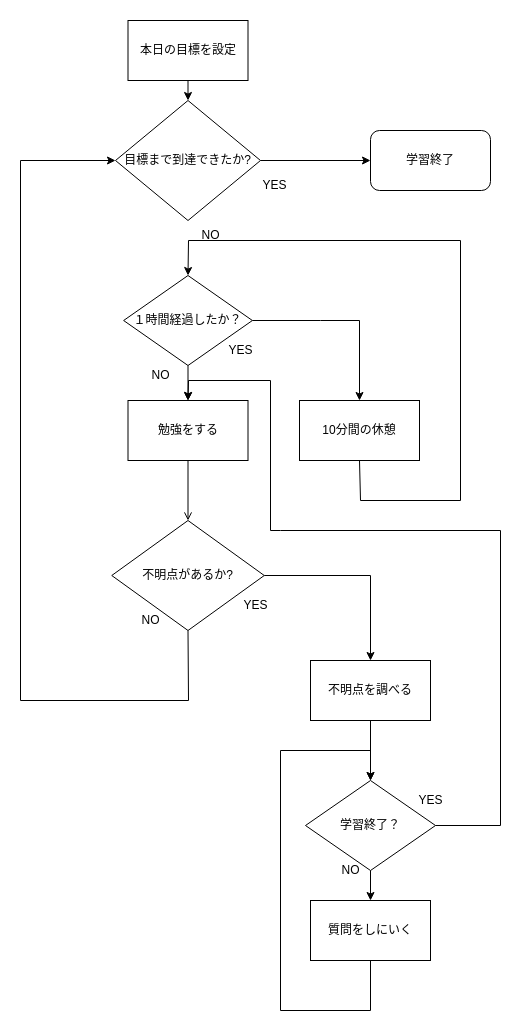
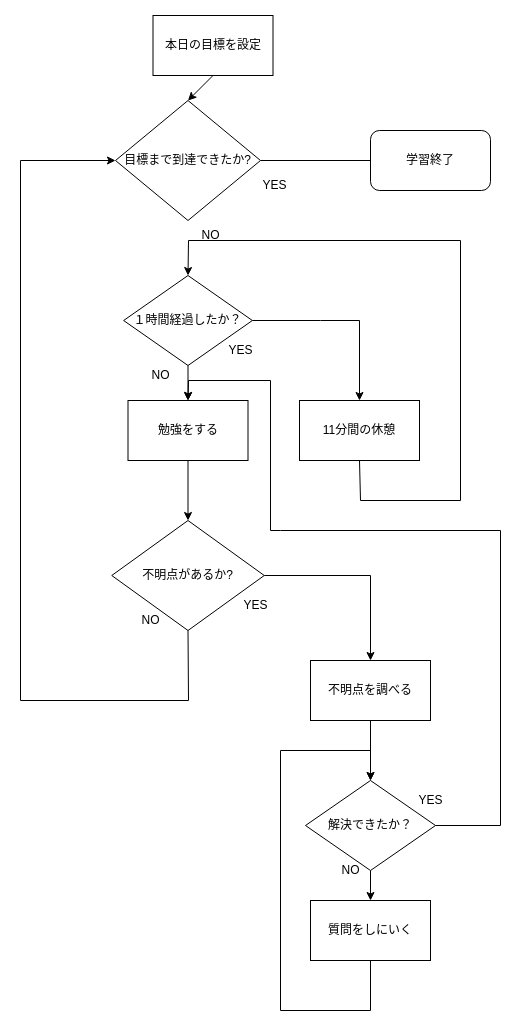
node "本日の目標を設定": moved (188, 51) -> (213, 46)
edge "目標まで到達できたか?" -> "学習終了": arrowhead classic -> none
node "10分間の休憩": label "10分間の休憩" -> "11分間の休憩"
edge "勉強をする" -> "不明点があるか?": arrowhead open -> classic
node "学習終了？": label "学習終了？" -> "解決できたか？"
